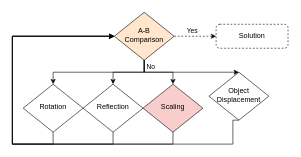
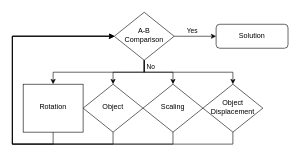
node "A-B Comparison": fillcolor #ffe6cc -> #ffffff
edge "A-B Comparison" -> "Solution": style dashed -> solid
node "Solution": style dashed -> solid
node "Object Displacement": moved (239, 96) -> (233, 108)
node "Reflection": label "Reflection" -> "Object"
node "Rotation": shape diamond -> rectangle
node "Scaling": fillcolor #f8cecc -> #ffffff
